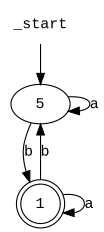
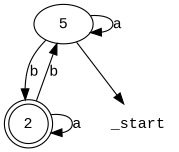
edge "_start" -> "5": reversed
node "1": label "1" -> "2"
